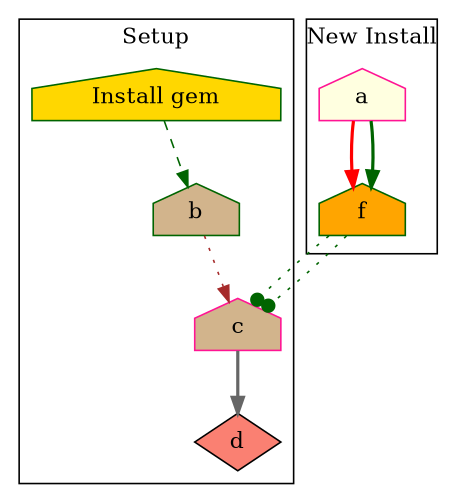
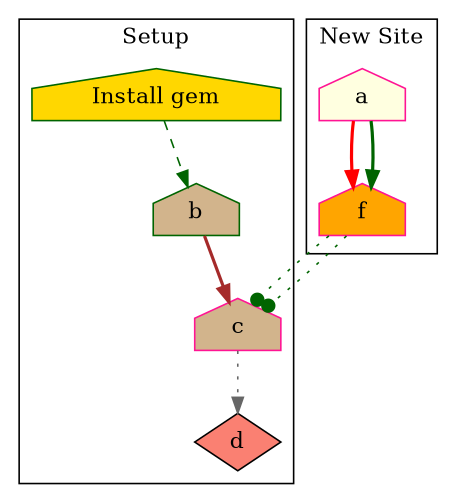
cluster "New Install": label "New Install" -> "New Site"
node "f": color darkgreen -> deeppink
edge "b" -> "c": style dotted -> bold
edge "c" -> "d": style bold -> dotted
